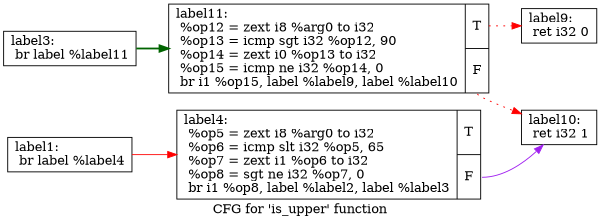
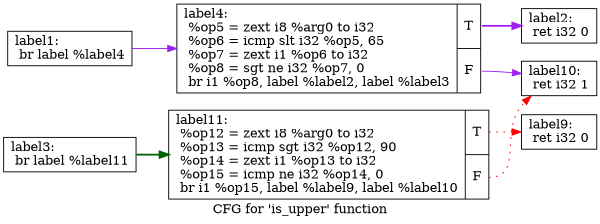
node "label2:": added
node "label11:": text "%op14 = zext i0 %op13 to i32" -> "%op14 = zext i1 %op13 to i32"
edge "label1:" -> "label4:": color red -> purple
